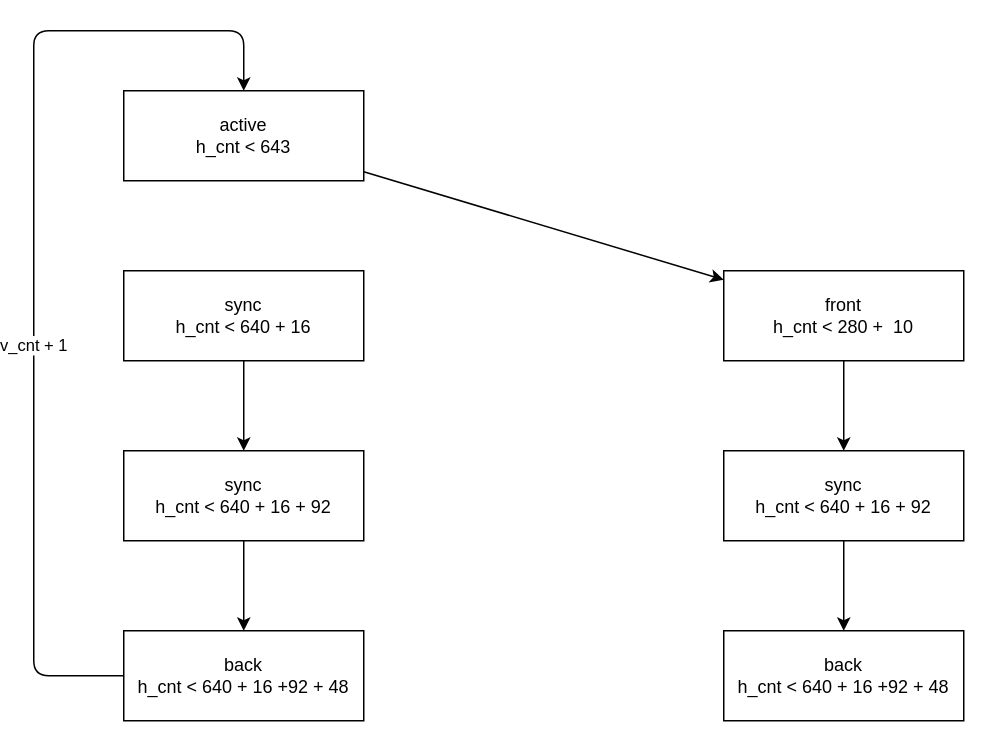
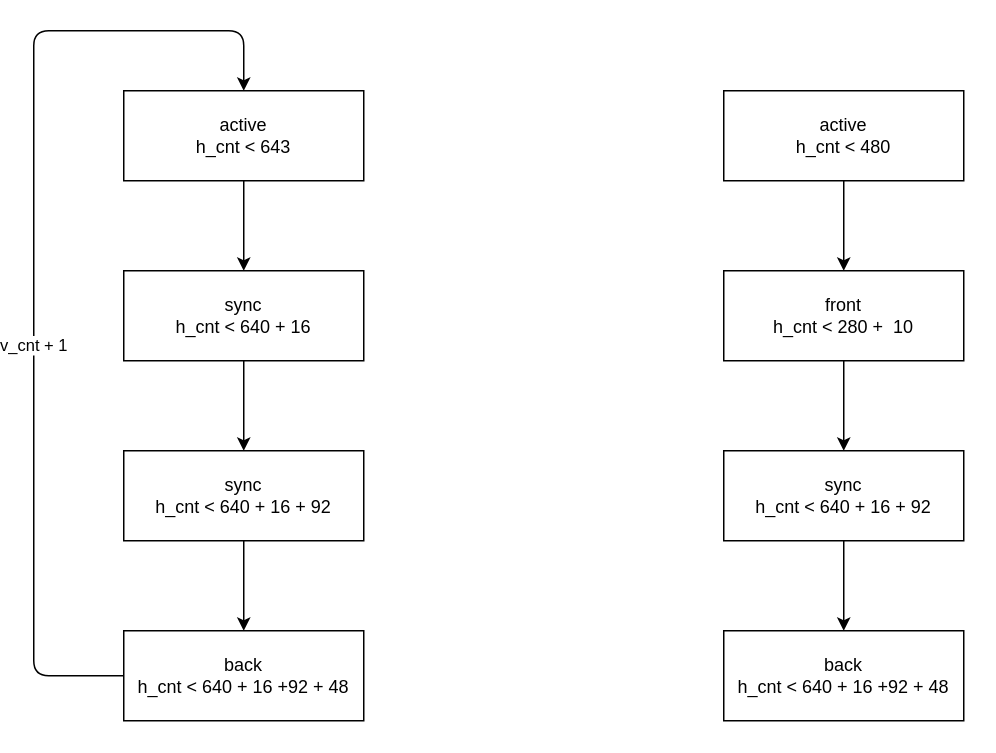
node "active h_cnt < 480": added
edge "active h_cnt < 480" -> "front h_cnt < 280 + 10": added
edge "active h_cnt < 643" -> "front h_cnt < 280 + 10": now "active h_cnt < 643" -> "sync h_cnt < 640 + 16"
